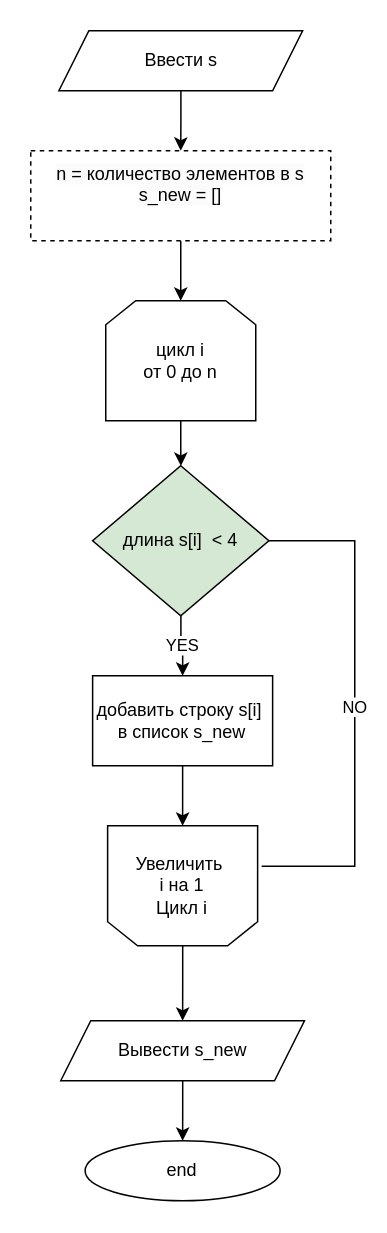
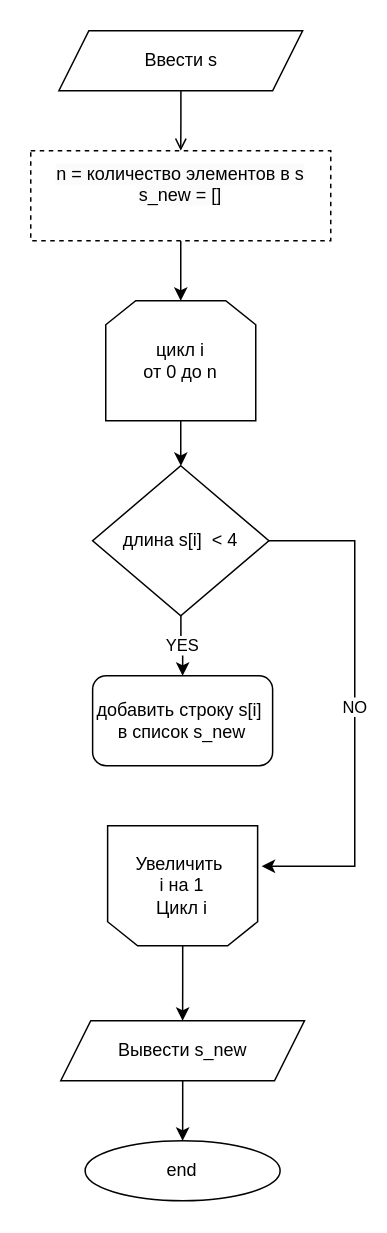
edge "Ввести s" -> "n = количество элементов в ss_new = []": arrowhead classic -> open
node "длина s[i] < 4": fillcolor #d5e8d4 -> #ffffff
node "добавить строку s[i] в список s_new": shape rectangle -> rounded rectangle
edge "добавить строку s[i] в список s_new" -> "Увеличить i на 1 Цикл i": removed
edge "длина s[i] < 4" -- "Увеличить i на 1 Цикл i": arrowhead none -> classic
